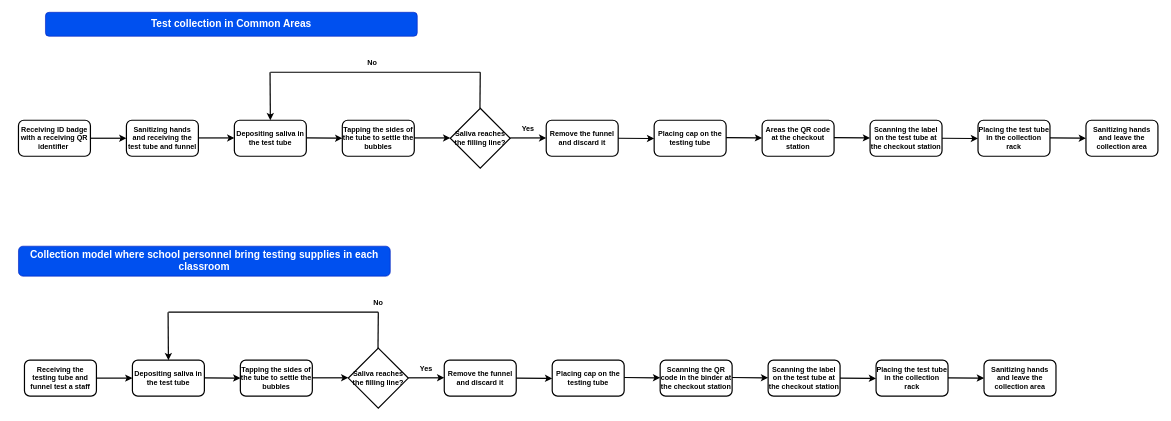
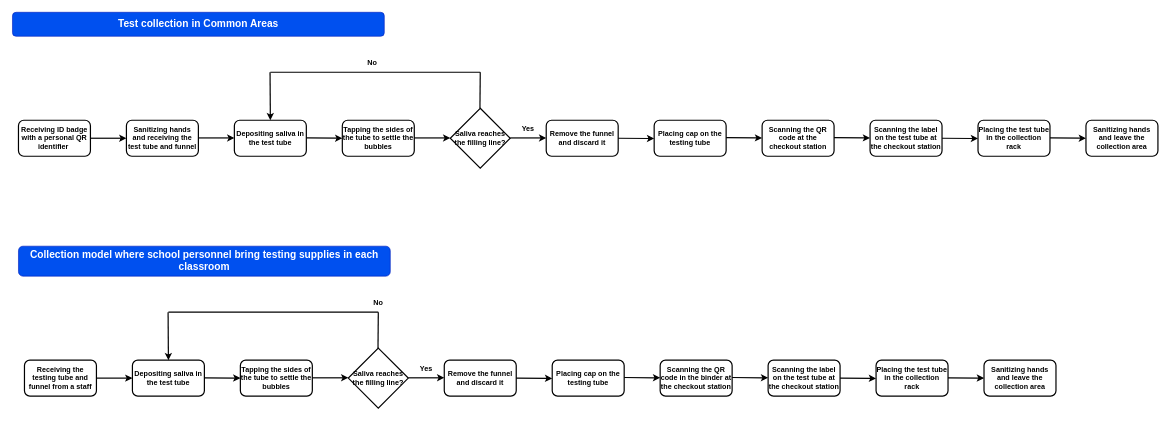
node "Test collection in Common Areas": moved (231, 24) -> (198, 24)
node "Receiving ID badge with a receiving QR identifier": label "Receiving ID badge with a receiving QR identifier" -> "Receiving ID badge with a personal QR identifier"
node "Areas the QR code at the checkout station": label "Areas the QR code at the checkout station" -> "Scanning the QR code at the checkout station"
node "Receiving the testing tube and funnel test a staff": label "Receiving the testing tube and funnel test a staff" -> "Receiving the testing tube and funnel from a staff"
